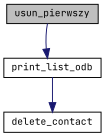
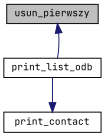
edge "usun_pierwszy" -> "print_list_odb": reversed
node "delete_contact": label "delete_contact" -> "print_contact"
